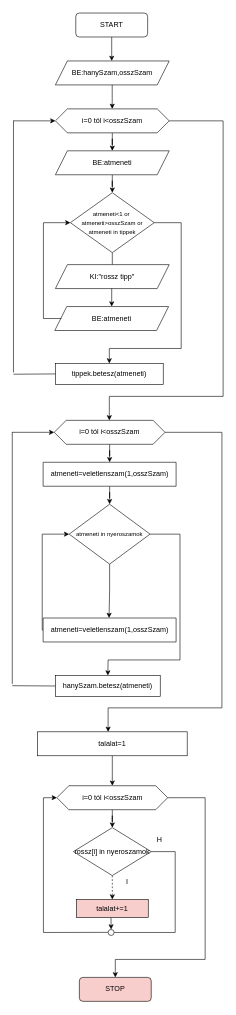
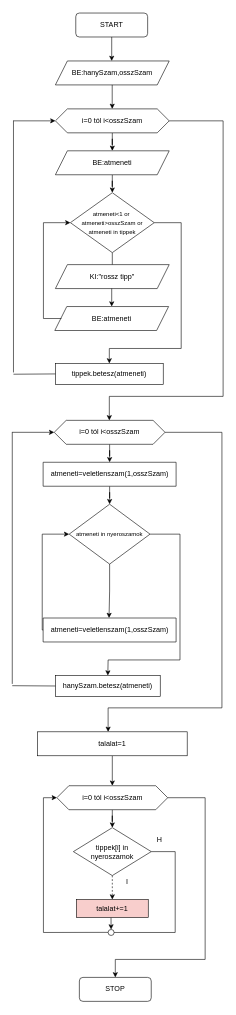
node "rossz[i] in nyeroszamok": label "rossz[i] in nyeroszamok" -> "tippek[i] in nyeroszamok"
node "STOP": fillcolor #f8cecc -> #ffffff
